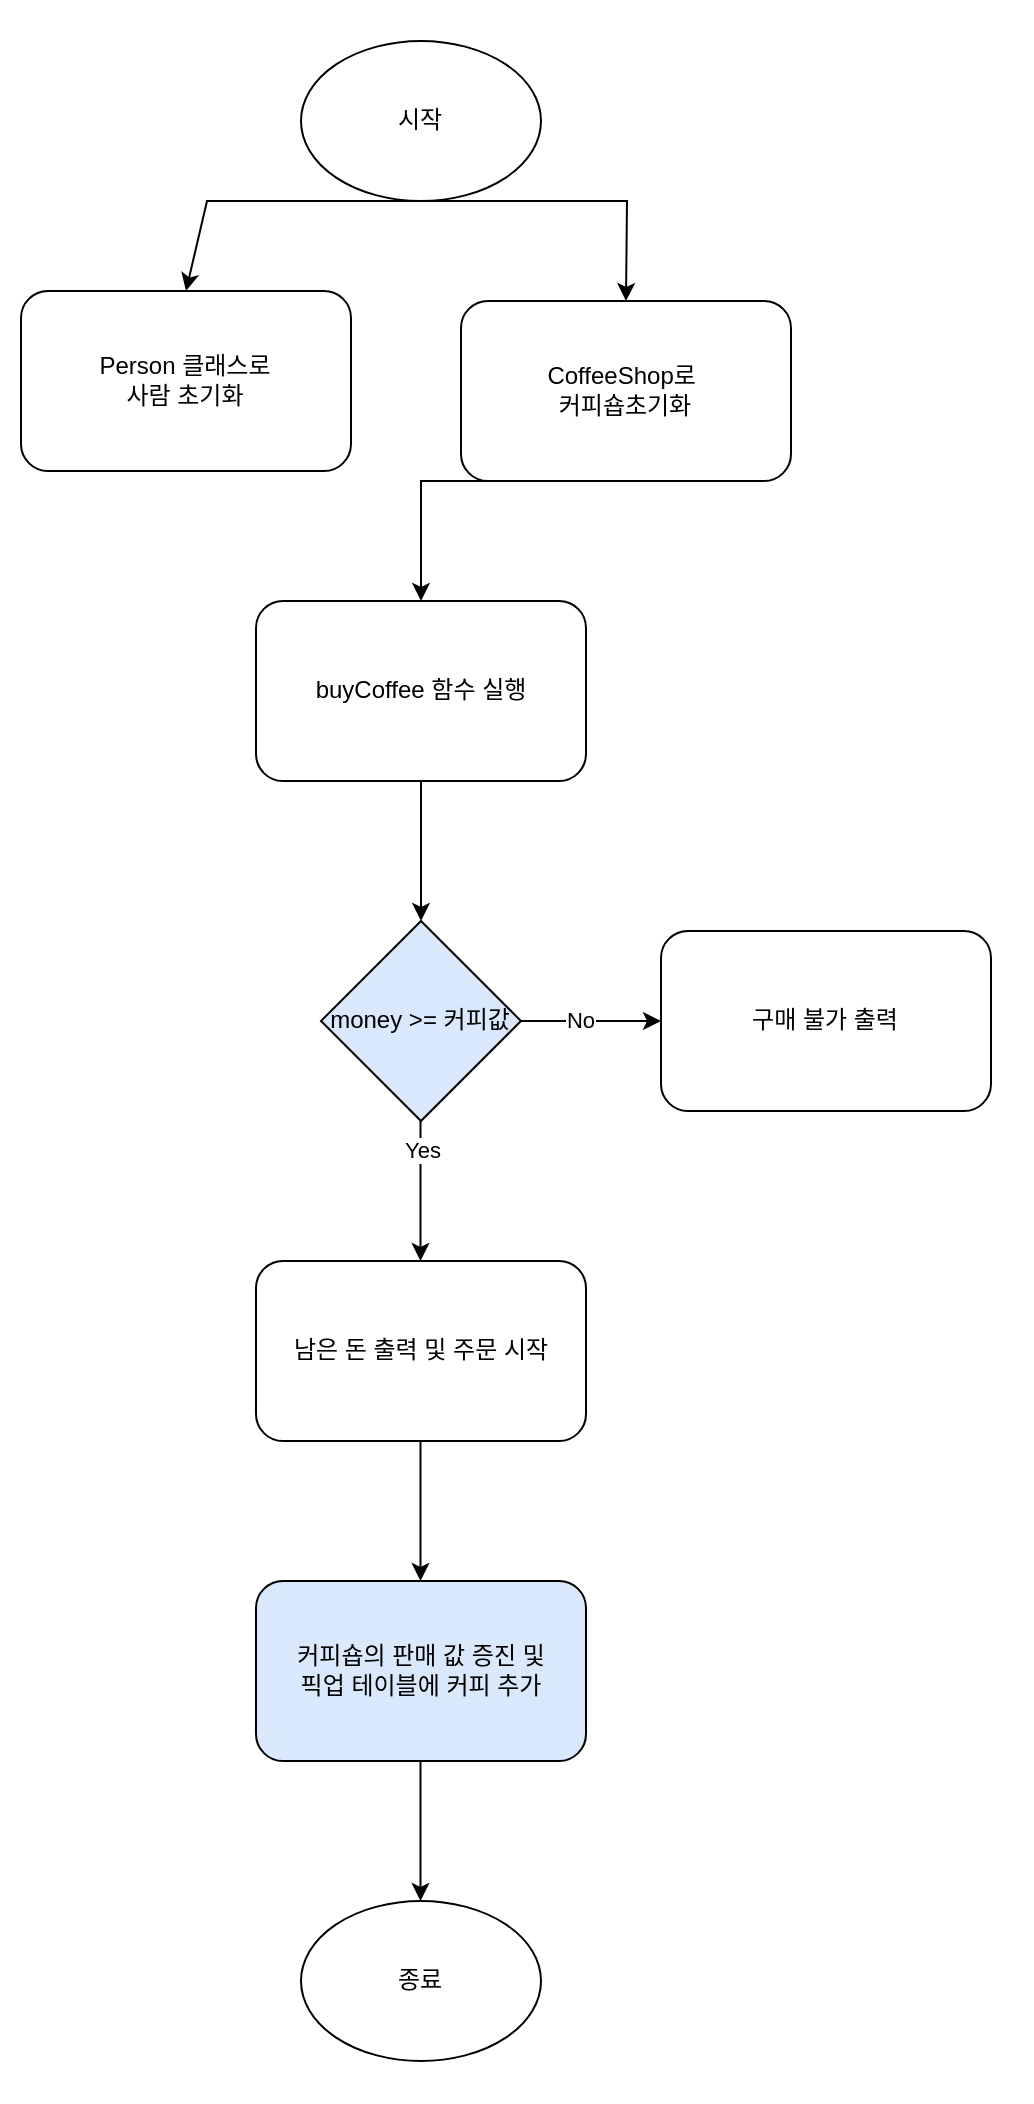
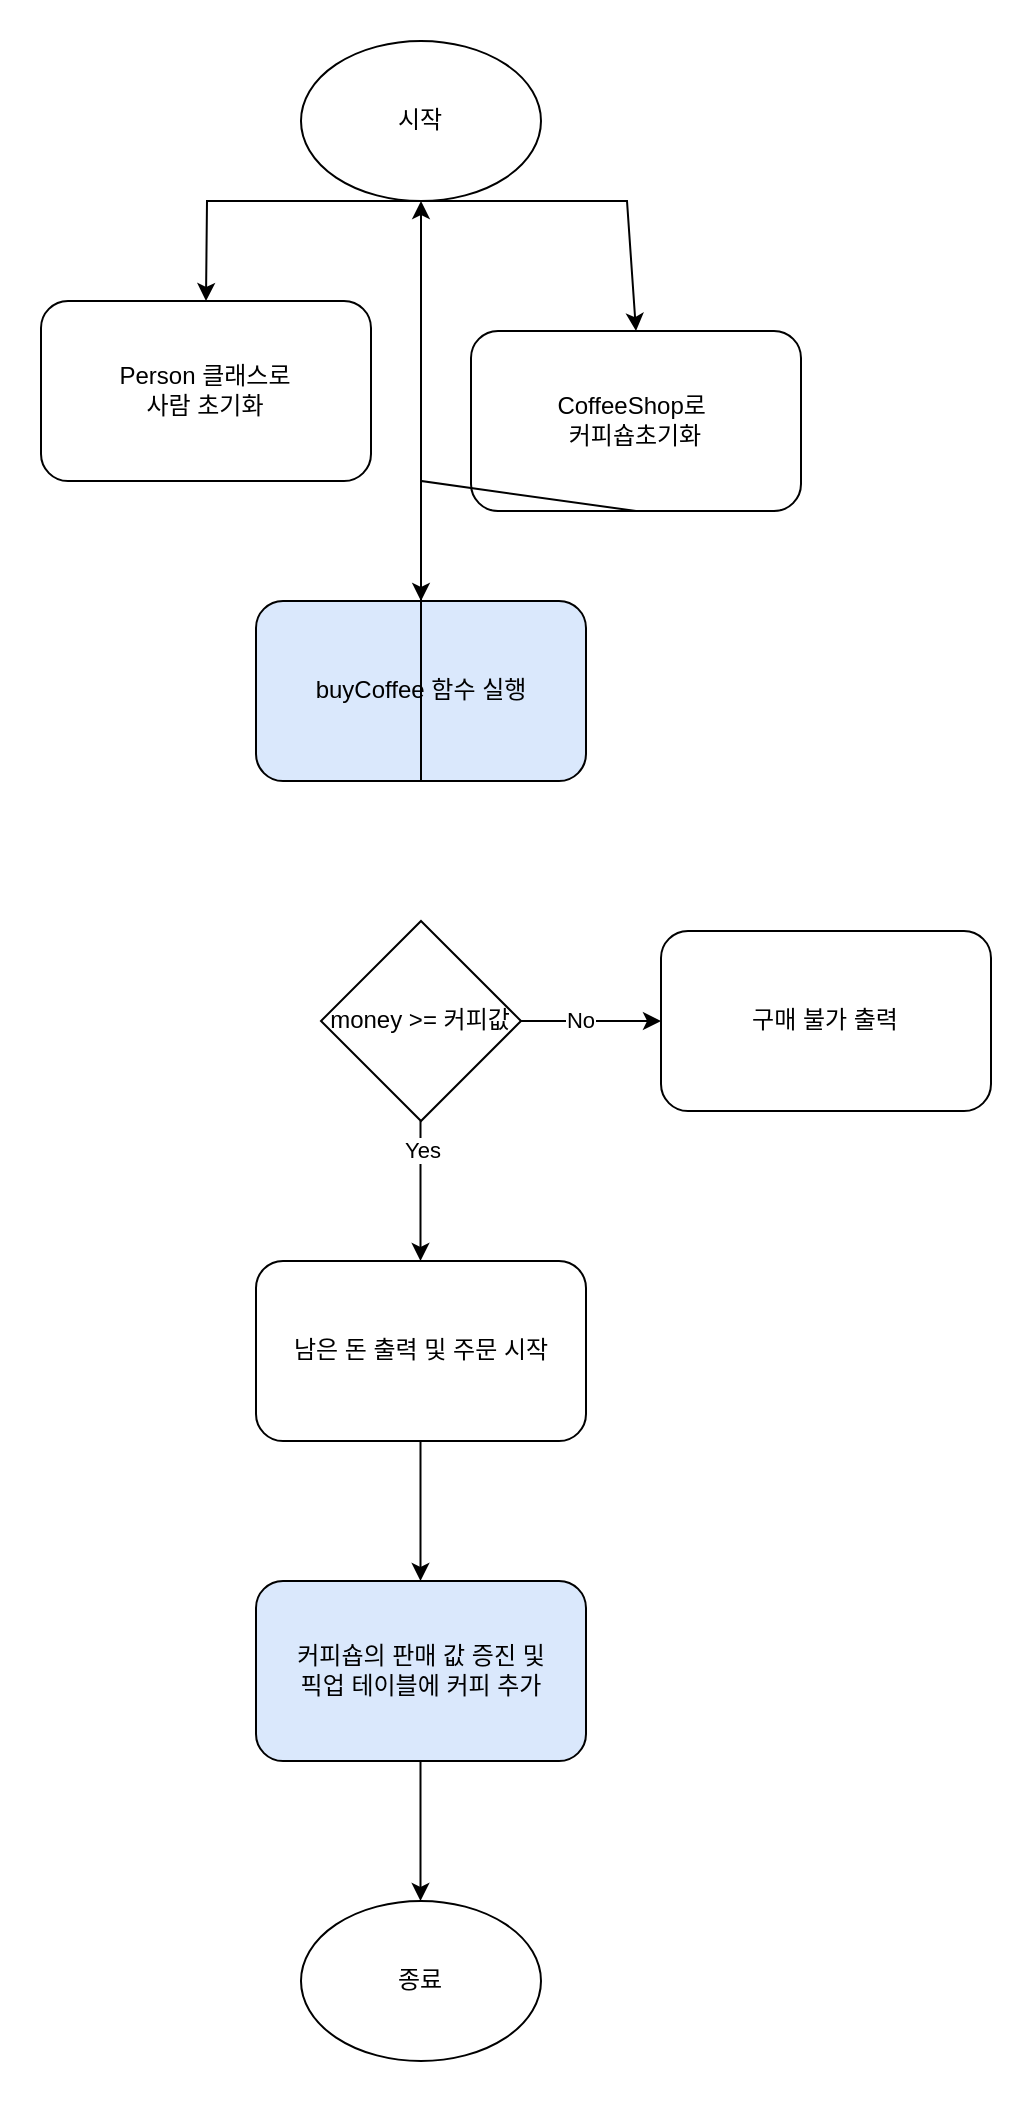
node "Person 클래스로 사람 초기화": moved (186, 381) -> (206, 391)
node "CoffeeShop로 커피숍초기화": moved (626, 391) -> (636, 421)
node "buyCoffee 함수 실행": fillcolor #ffffff -> #dae8fc
edge "buyCoffee 함수 실행" -> "money >= 커피값": now "buyCoffee 함수 실행" -> "시작"
node "money >= 커피값": fillcolor #dae8fc -> #ffffff
